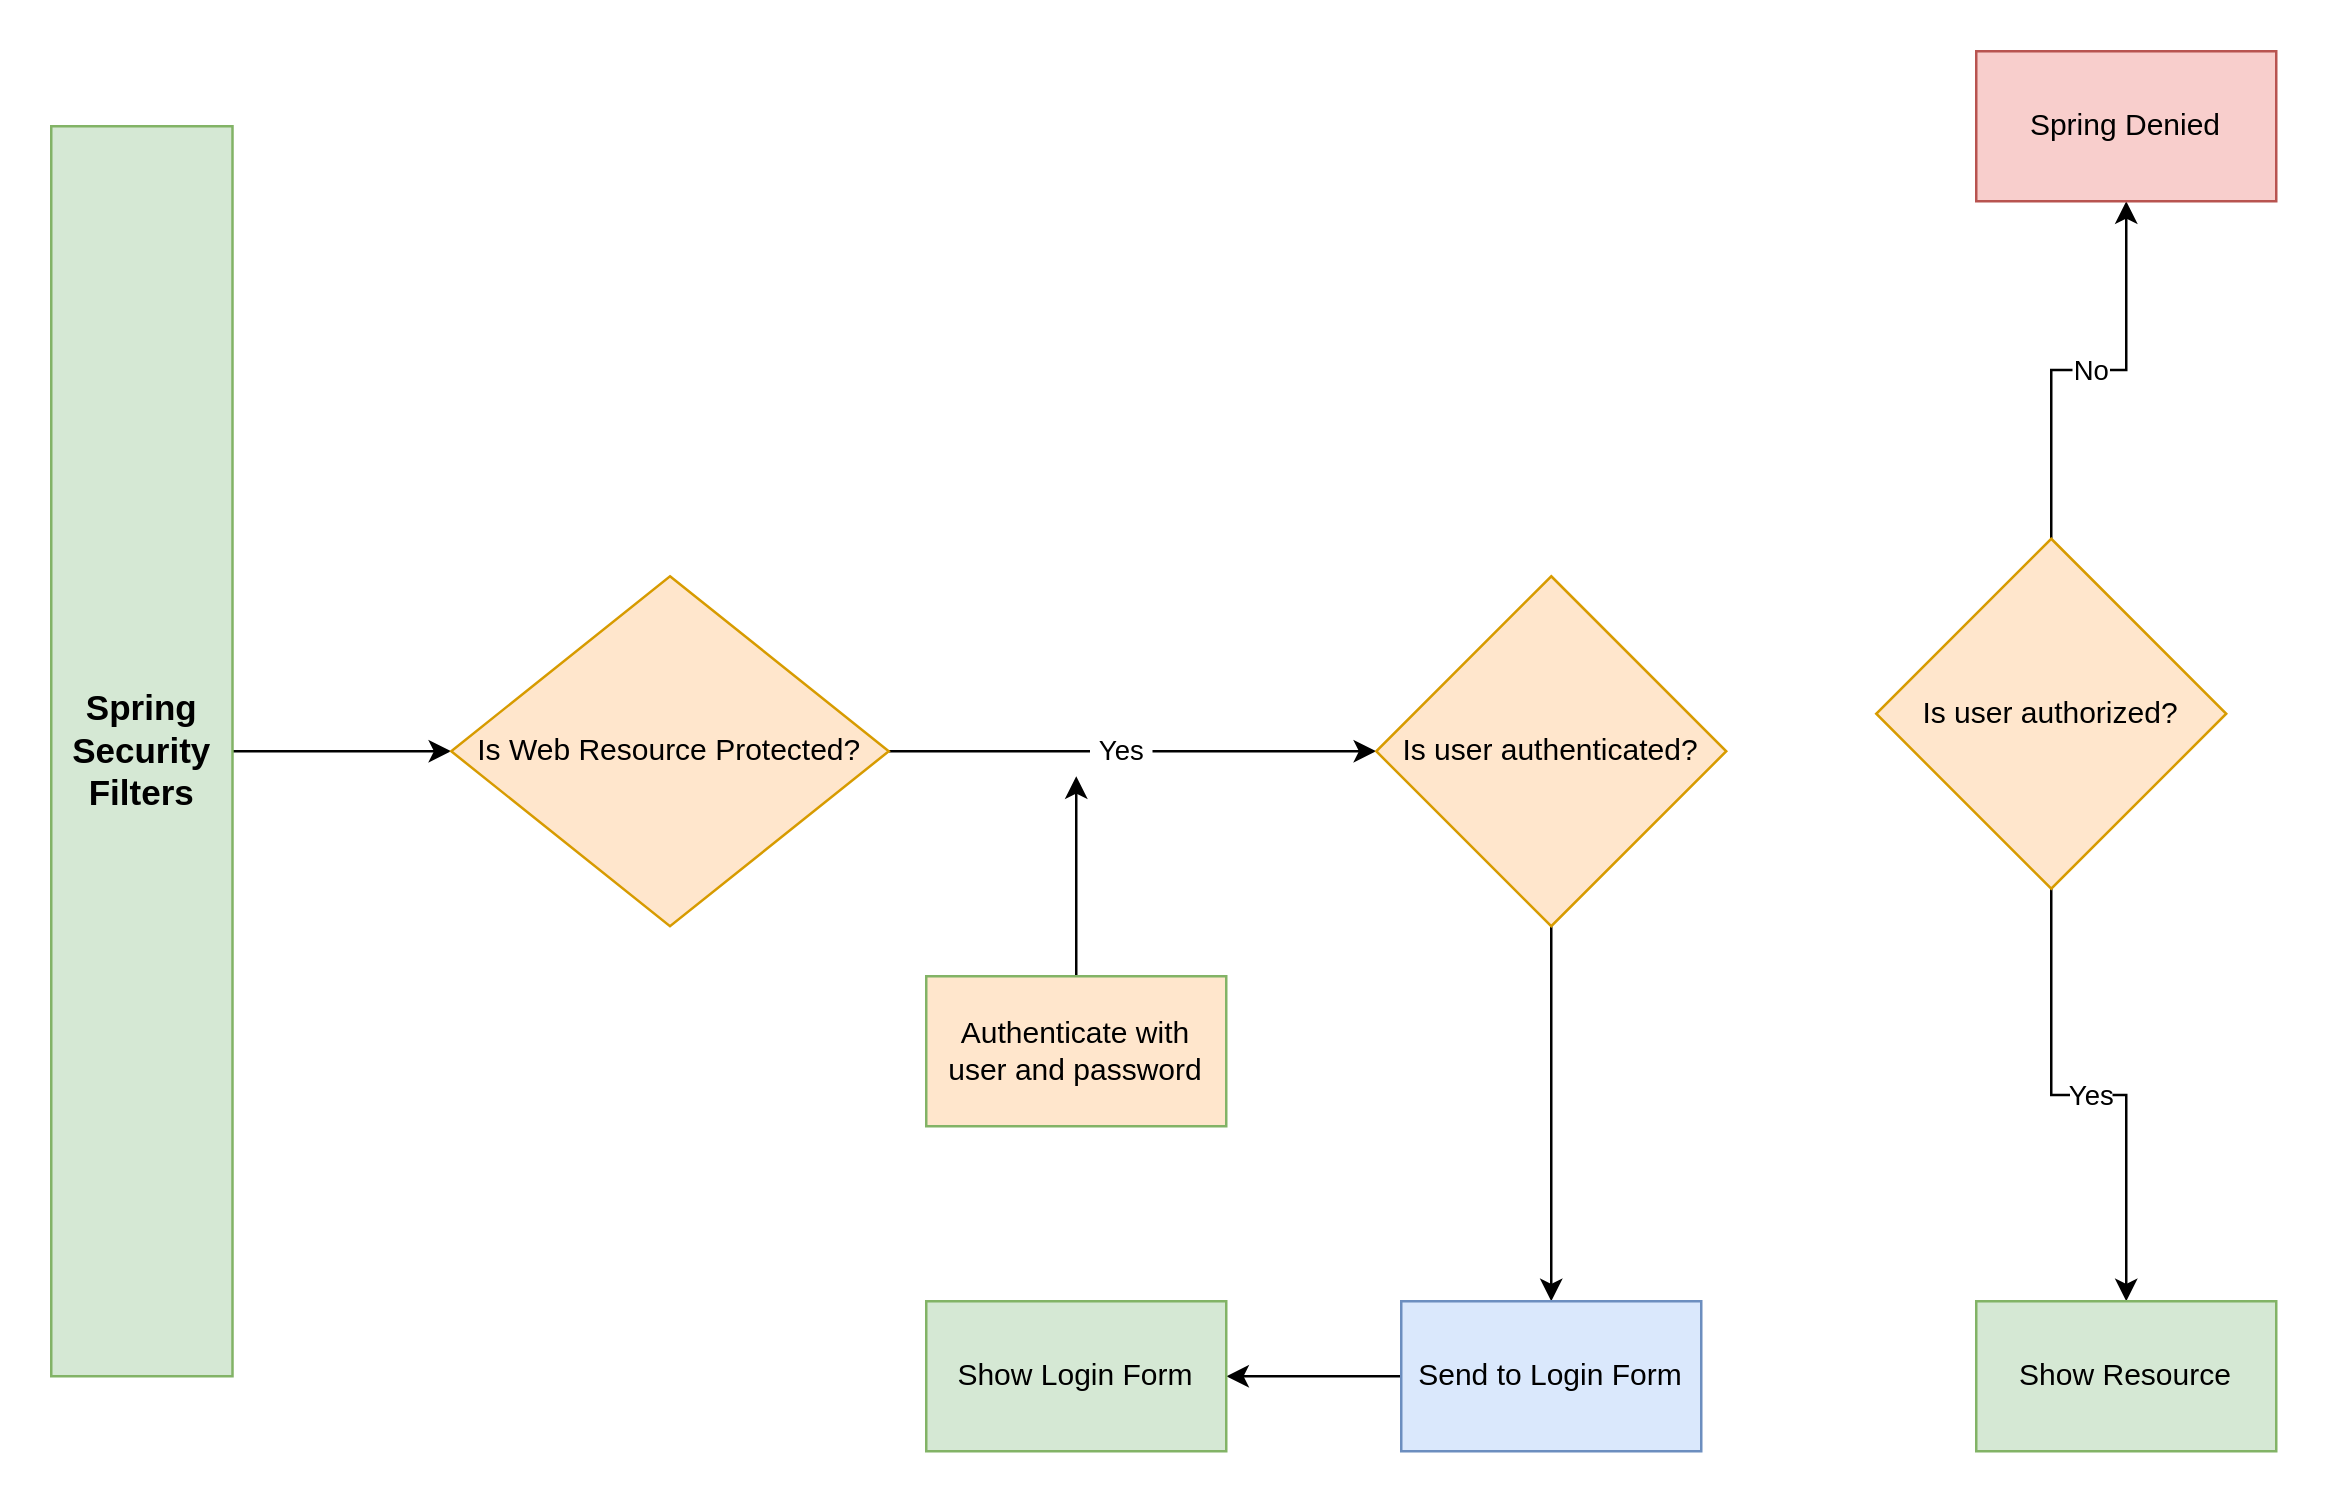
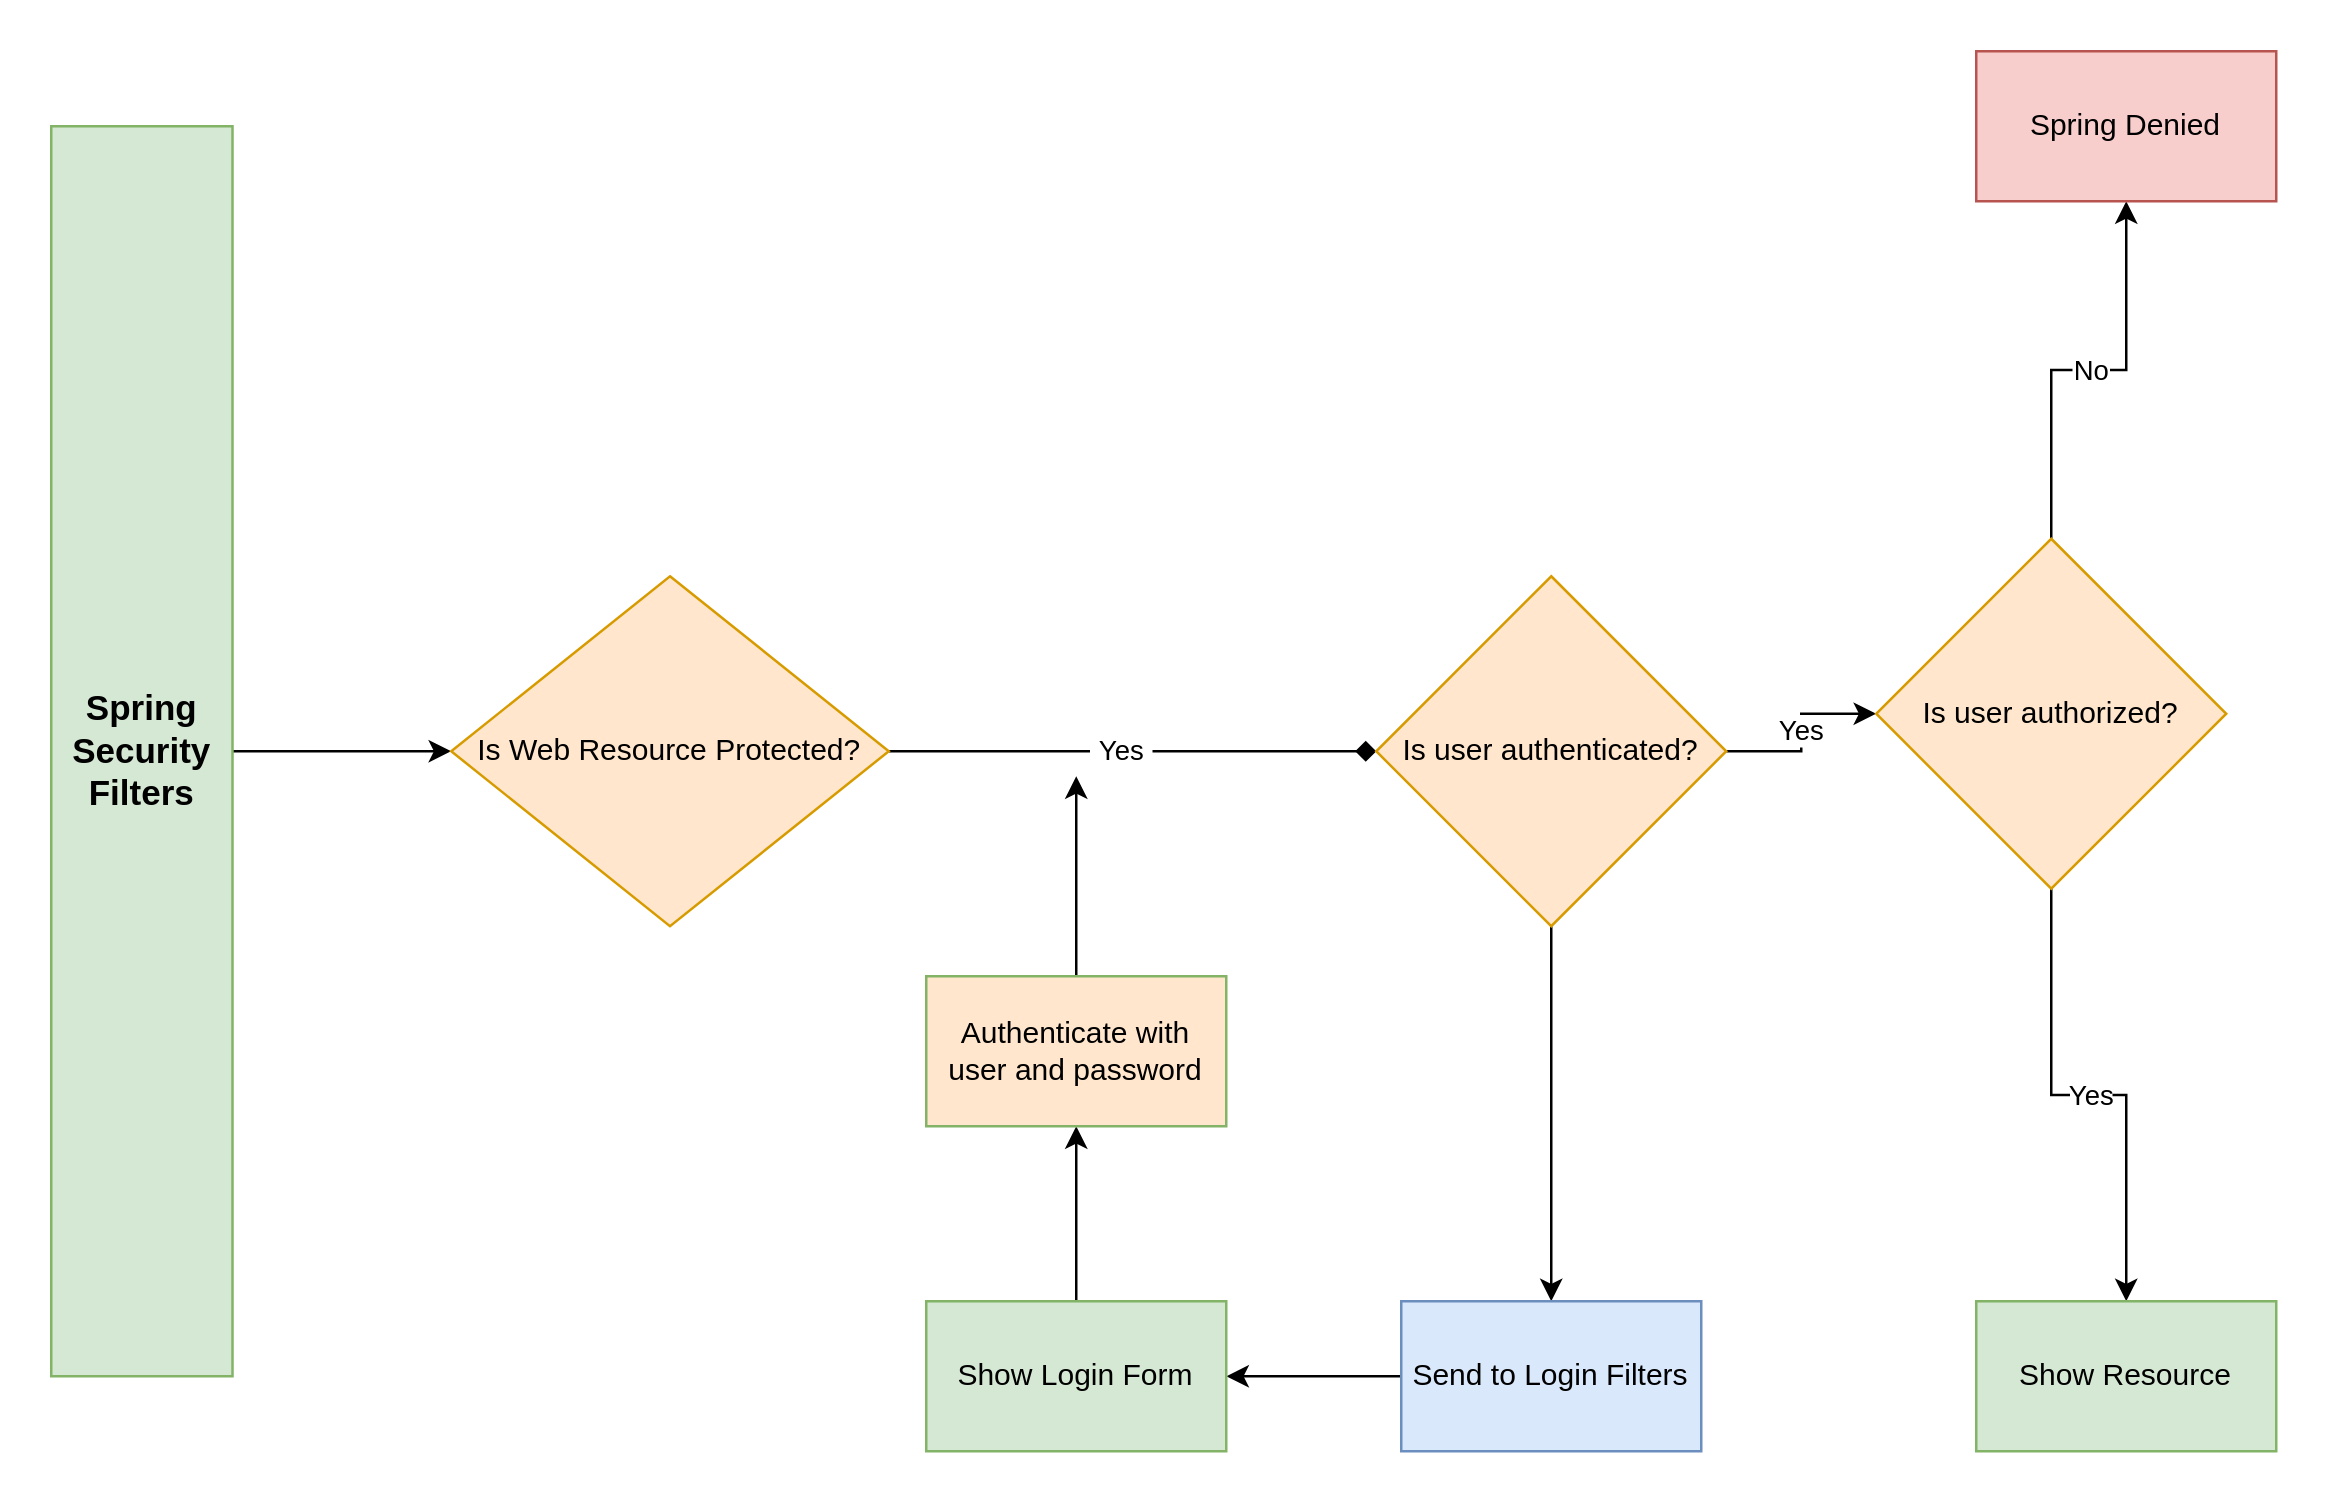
edge "Is user authenticated?" -> "Is user authorized?": added, label "Yes"
edge "Is Web Resource Protected?" -> "Is user authenticated?": arrowhead classic -> diamond
edge "Show Login Form" -> "Authenticate with user and password": added
node "Send to Login Form": label "Send to Login Form" -> "Send to Login Filters"
